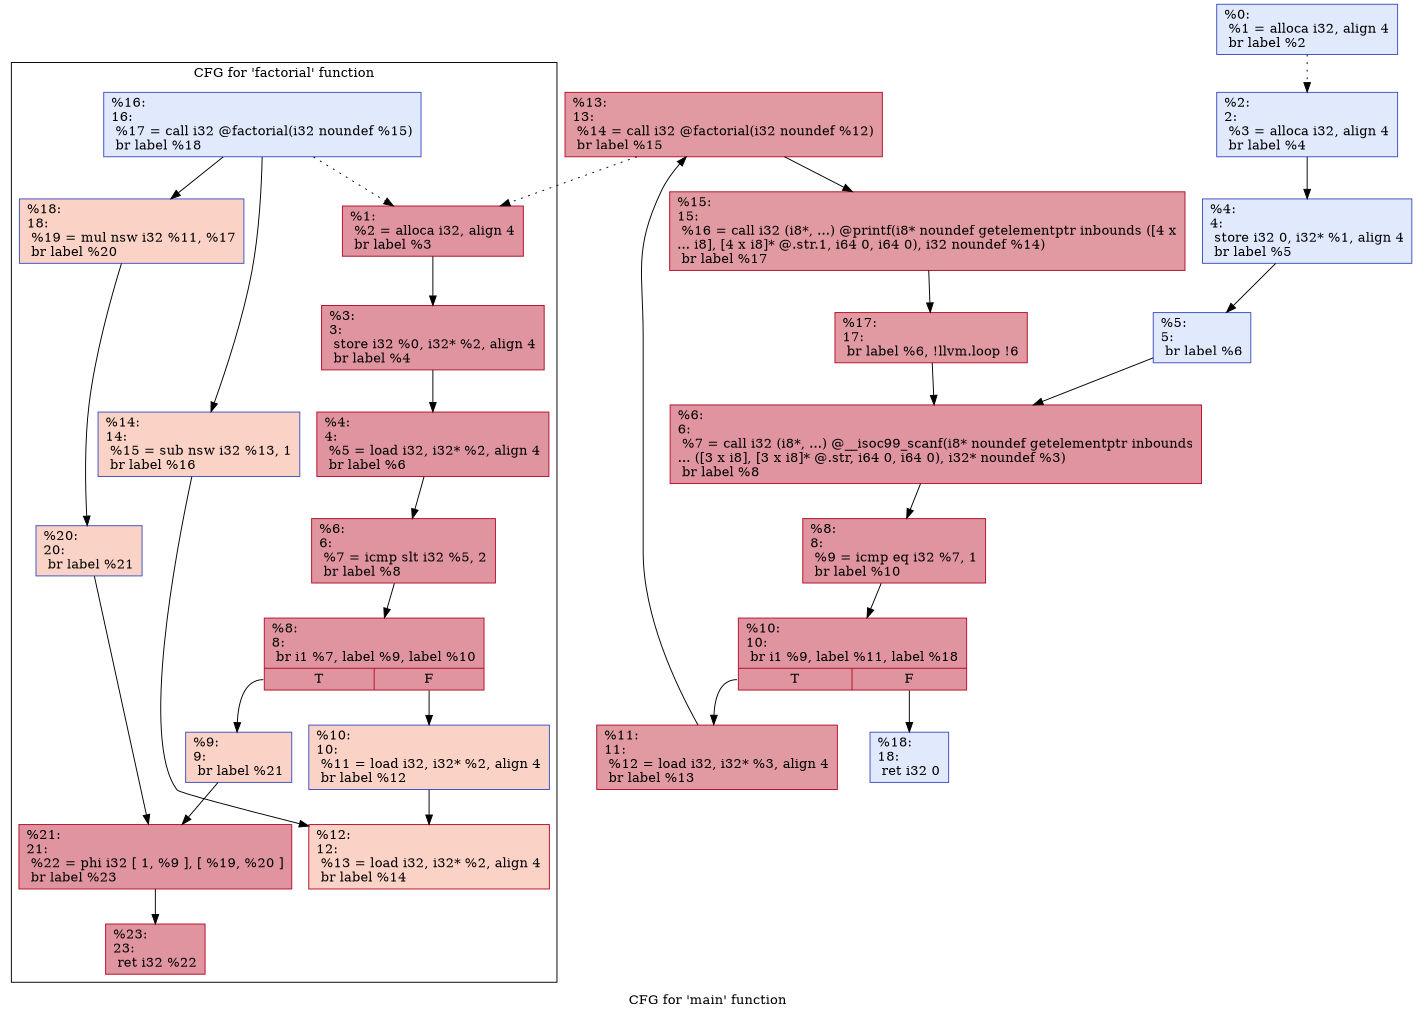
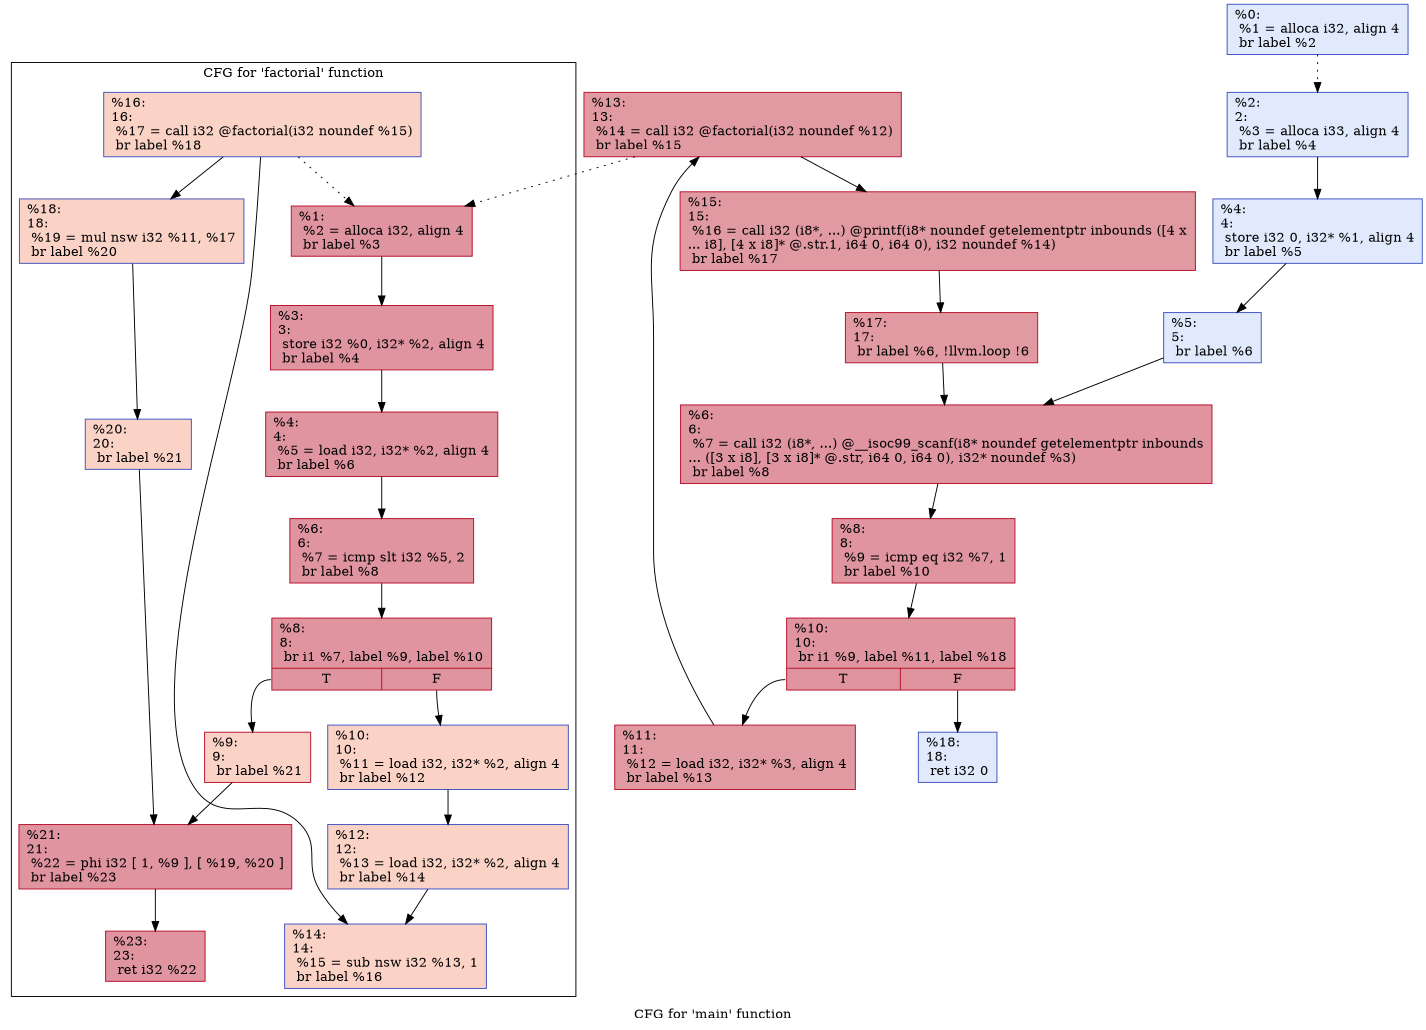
node "%16:": fillcolor #b9d0f970 -> #f59c7d70
node "%2:": text "%3 = alloca i32, align 4" -> "%3 = alloca i33, align 4"
edge "%14:" -> "%12:": reversed
node "%9:": color #3d50c3ff -> #b70d28ff
node "%12:": color #b70d28ff -> #3d50c3ff
